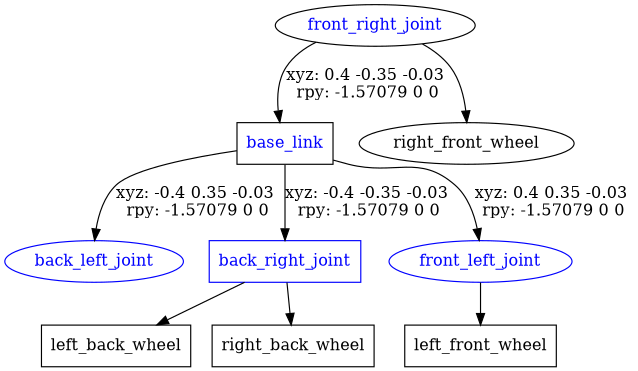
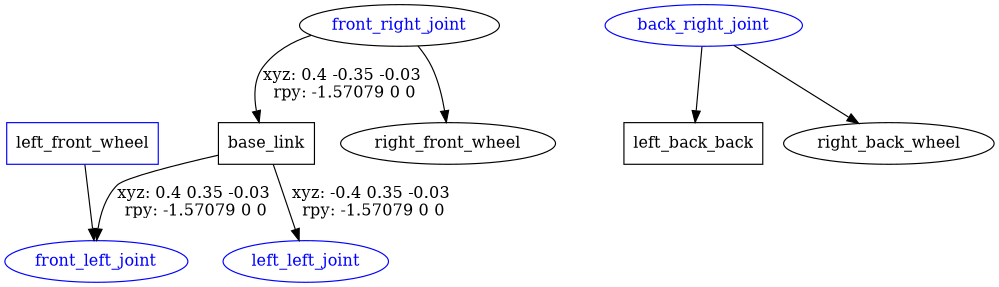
node "base_link": fontcolor blue -> black
edge "base_link" -> "back_right_joint": removed, label "xyz: -0.4 -0.35 -0.03 rpy: -1.57079 0 0"
node "back_left_joint": label "back_left_joint" -> "left_left_joint"
node "back_right_joint": shape box -> ellipse
edge "front_left_joint" -> "left_front_wheel": reversed
node "left_back_wheel": label "left_back_wheel" -> "left_back_back"
node "right_back_wheel": shape box -> ellipse
node "left_front_wheel": color black -> blue
